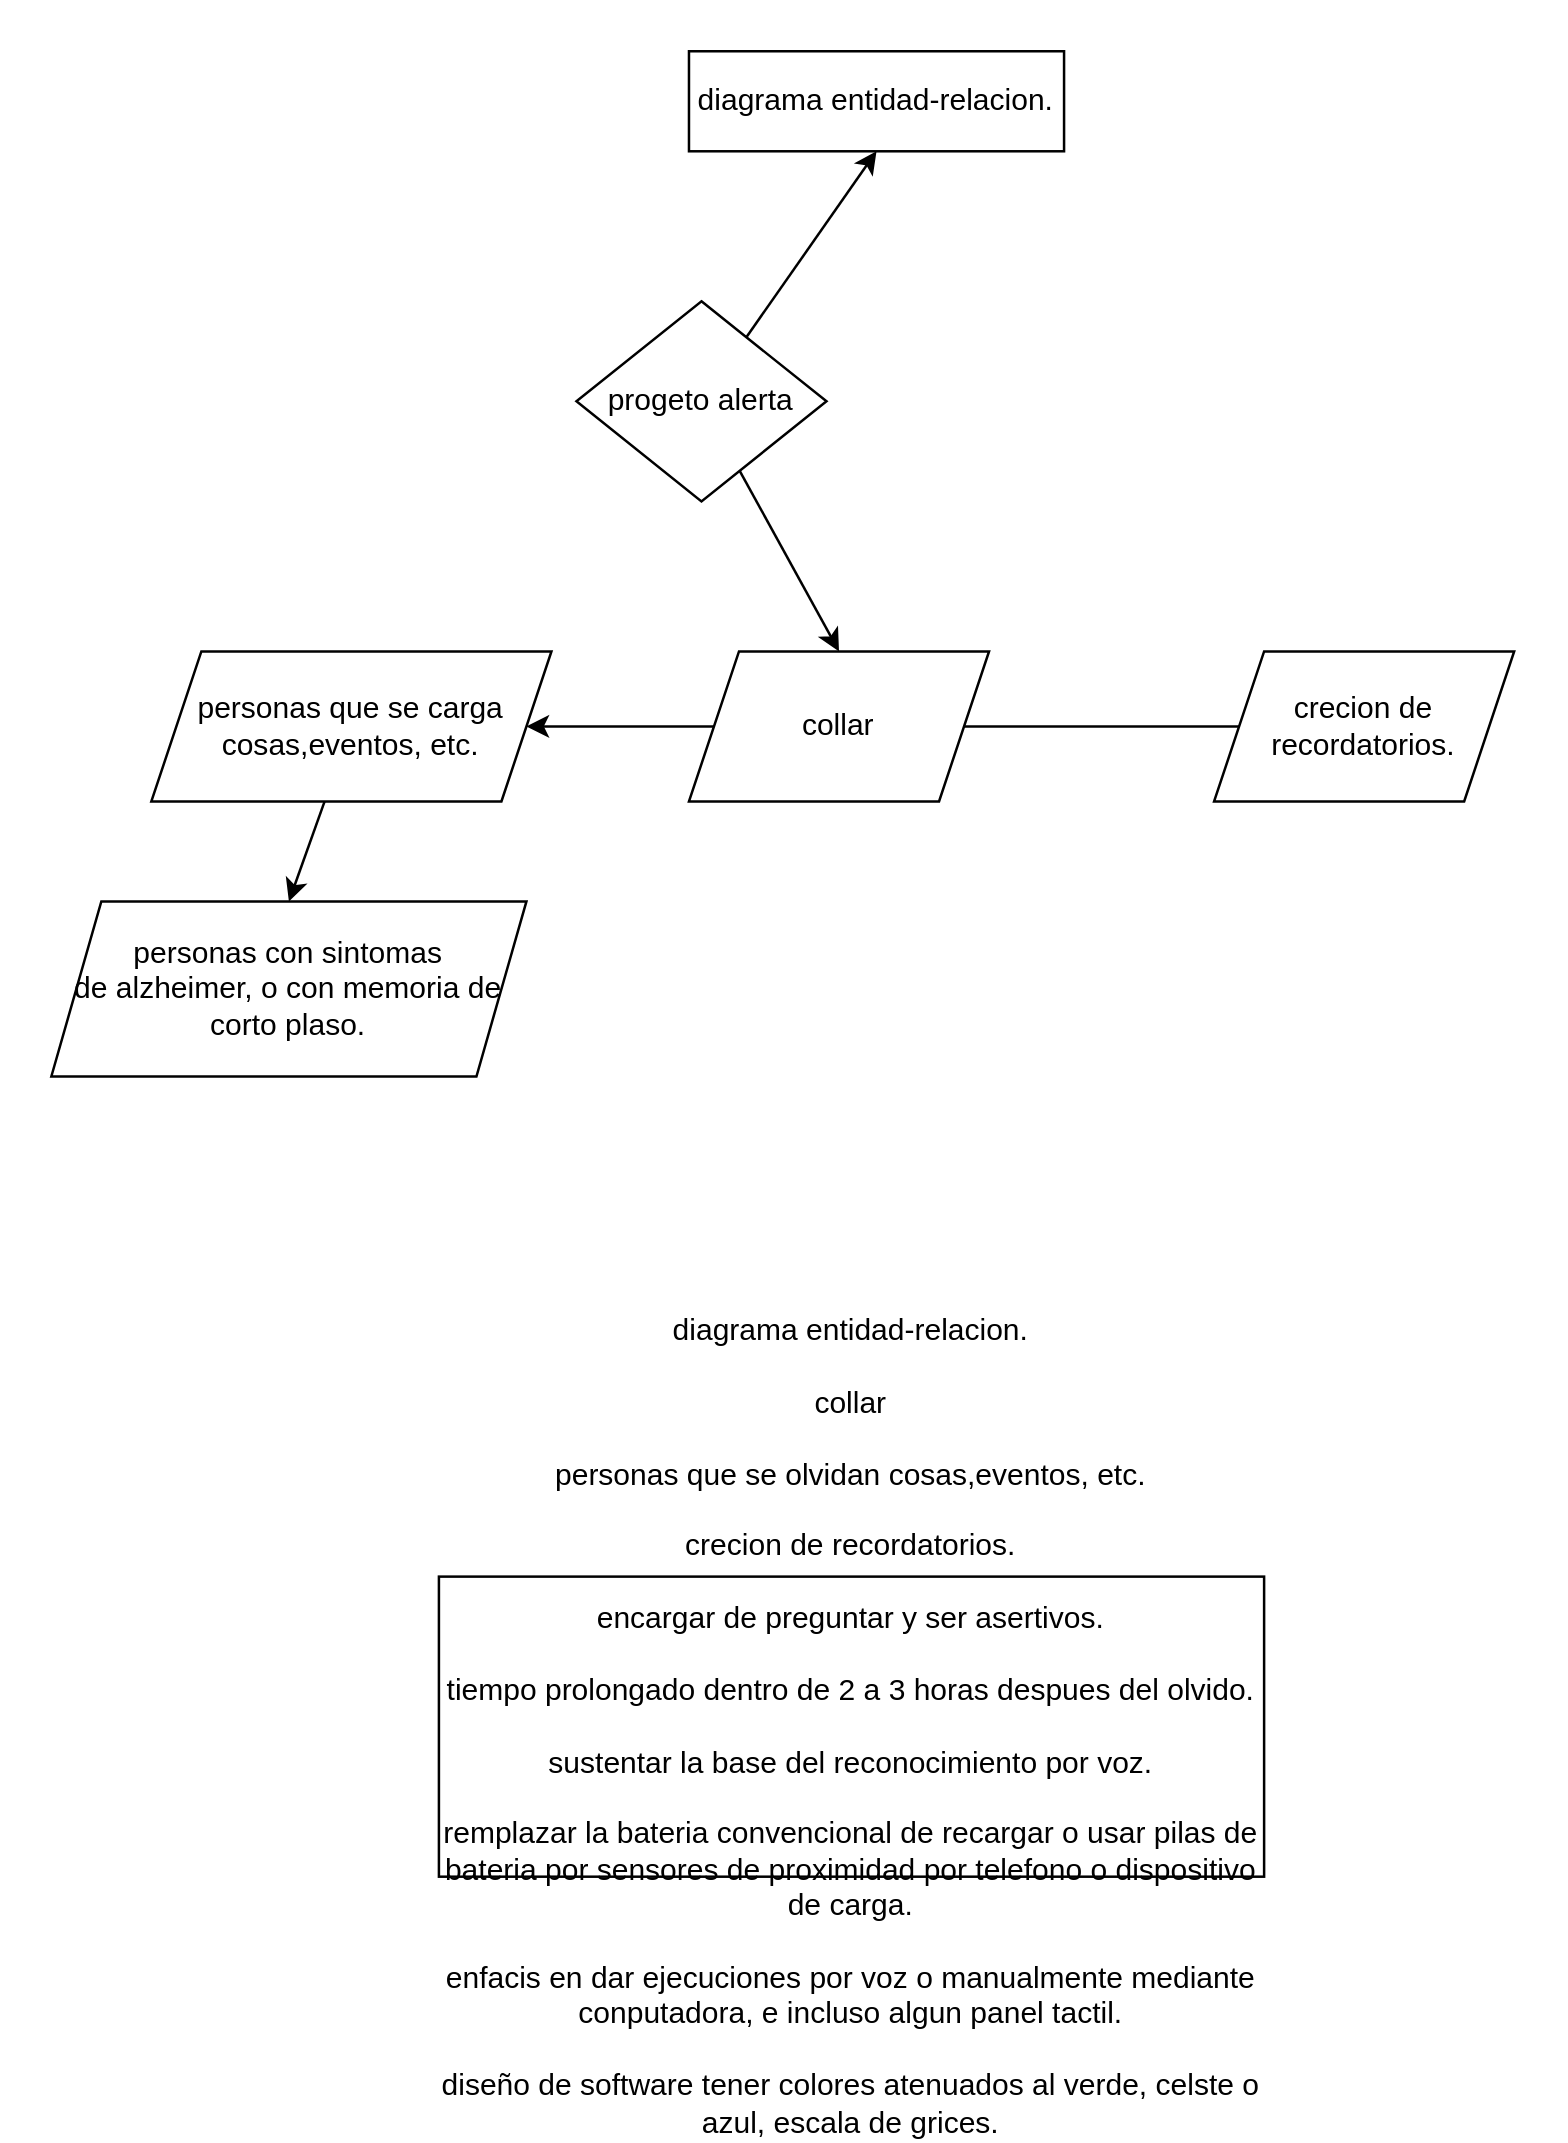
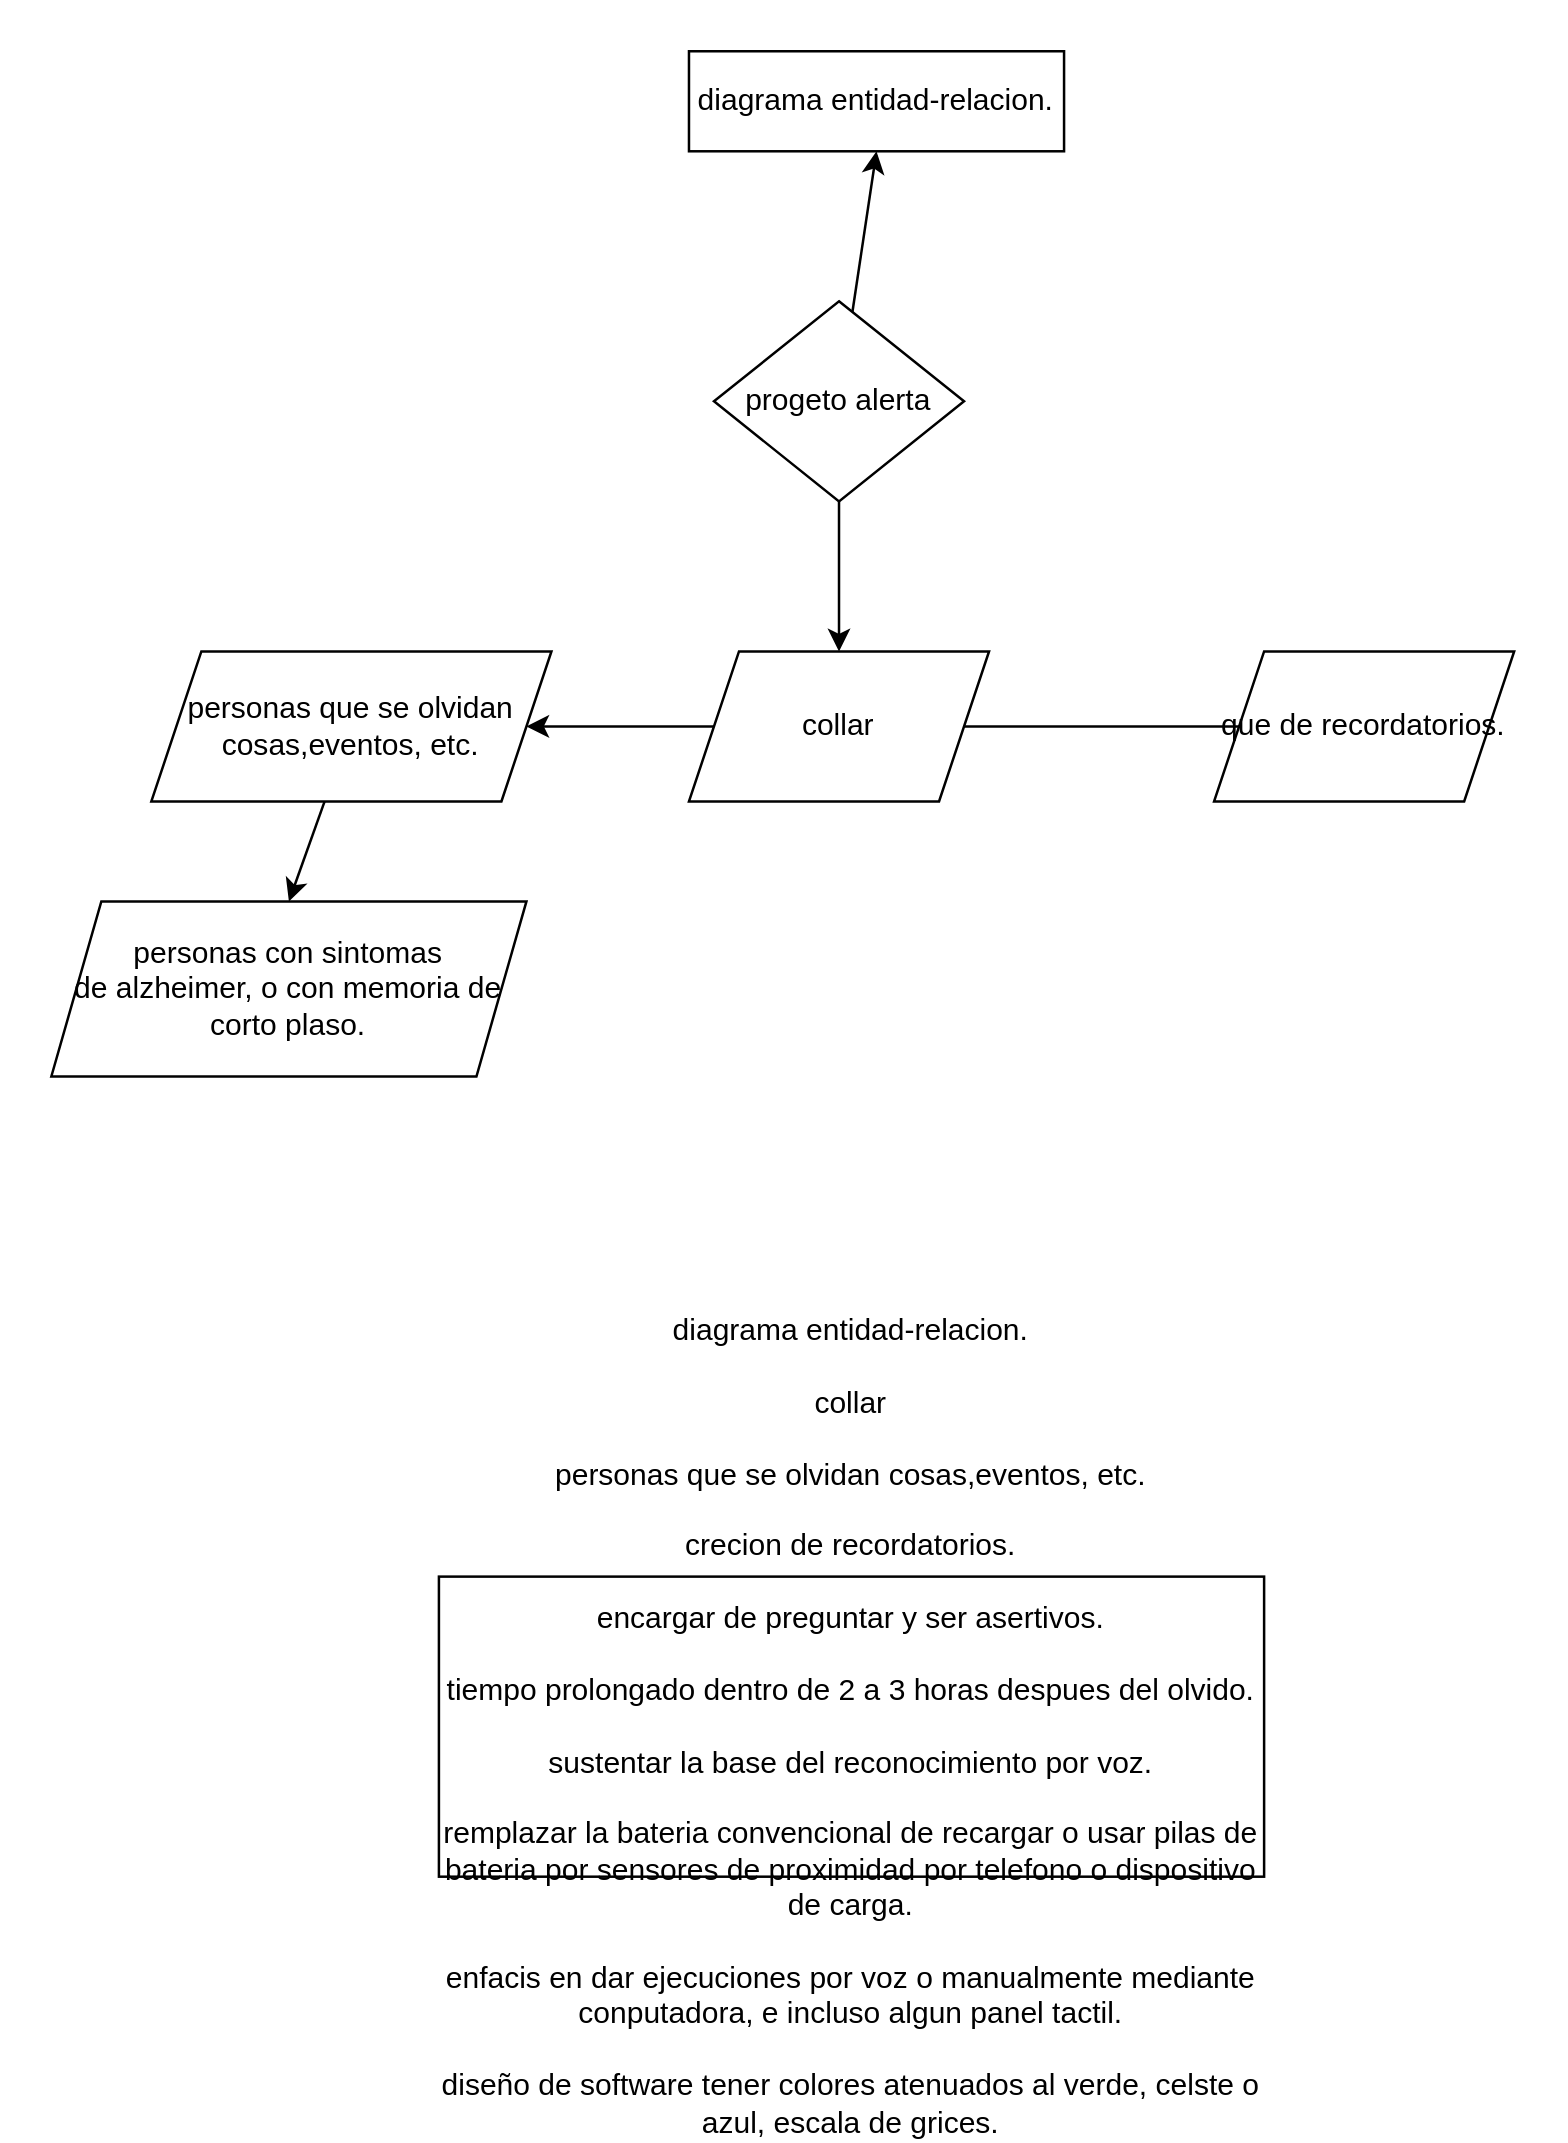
node "progeto alerta": moved (701, 401) -> (839, 401)
node "personas que se carga cosas,eventos, etc.": label "personas que se carga cosas,eventos, etc." -> "personas que se olvidan cosas,eventos, etc."
node "crecion de recordatorios.": label "crecion de recordatorios." -> "que de recordatorios."
